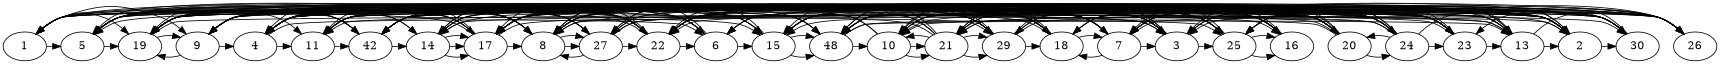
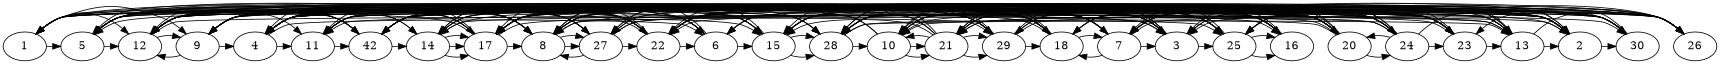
node "19": label "19" -> "12"
node "48": label "48" -> "28"
